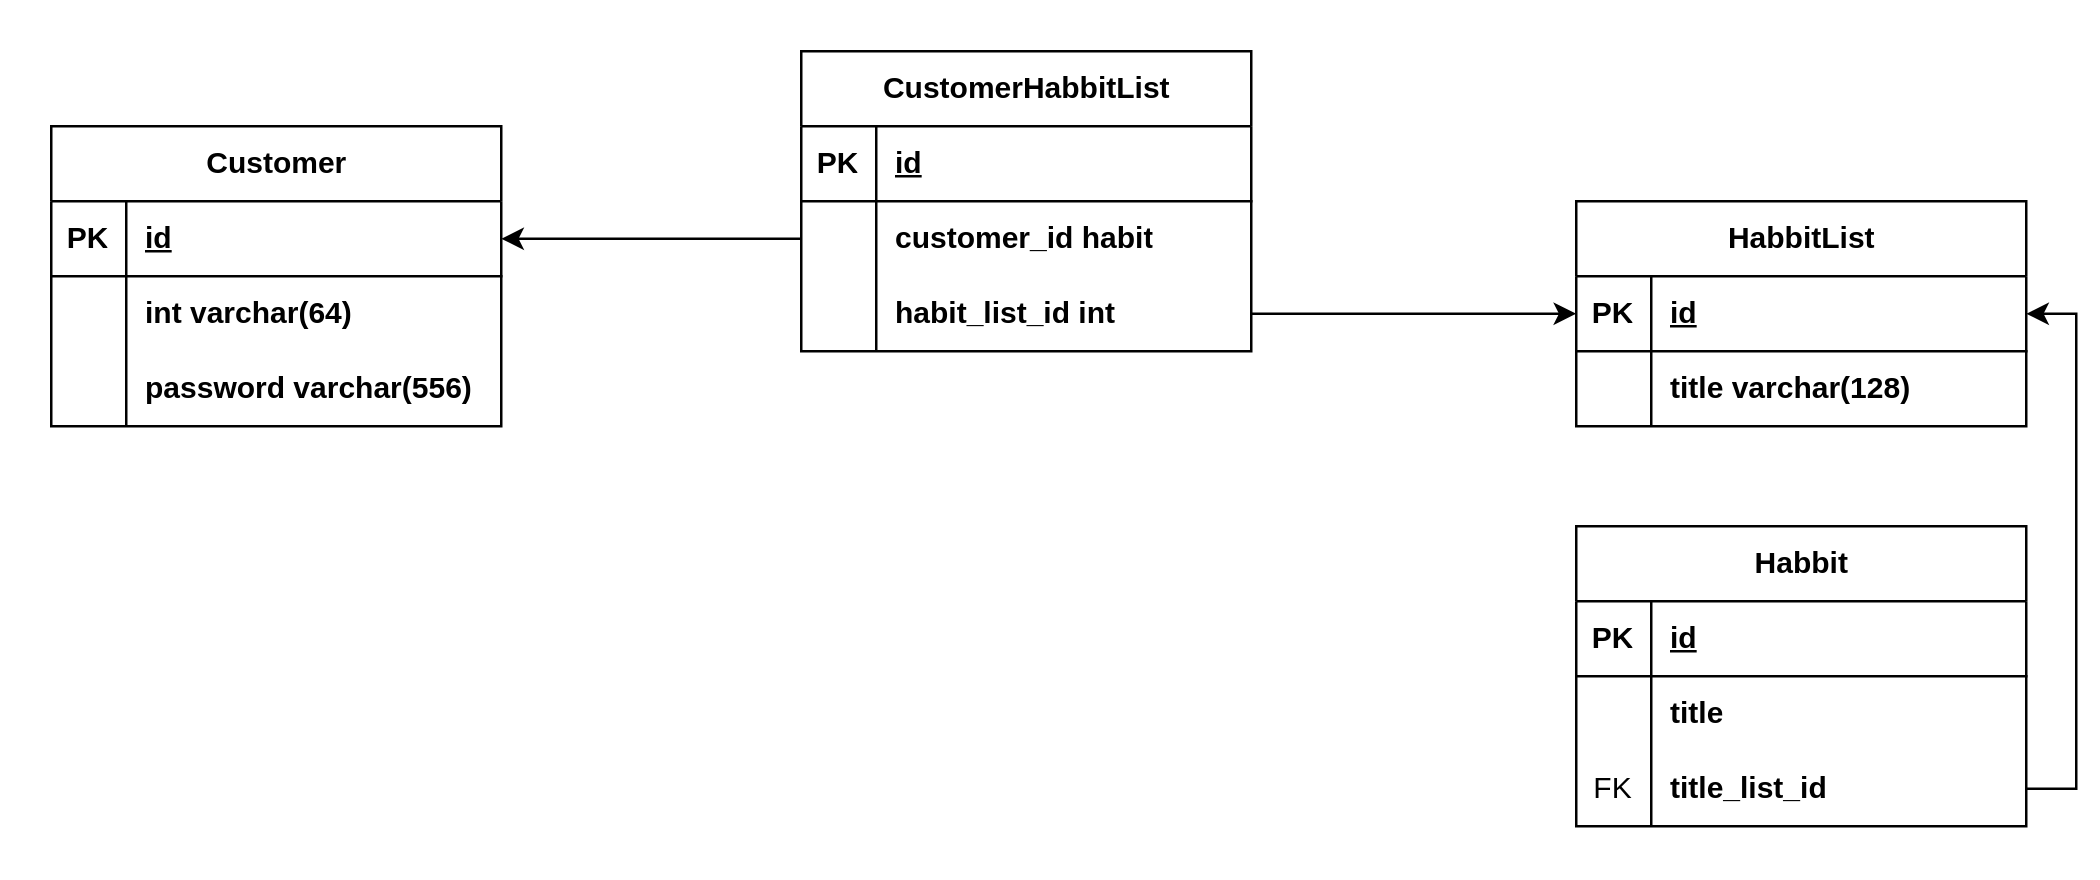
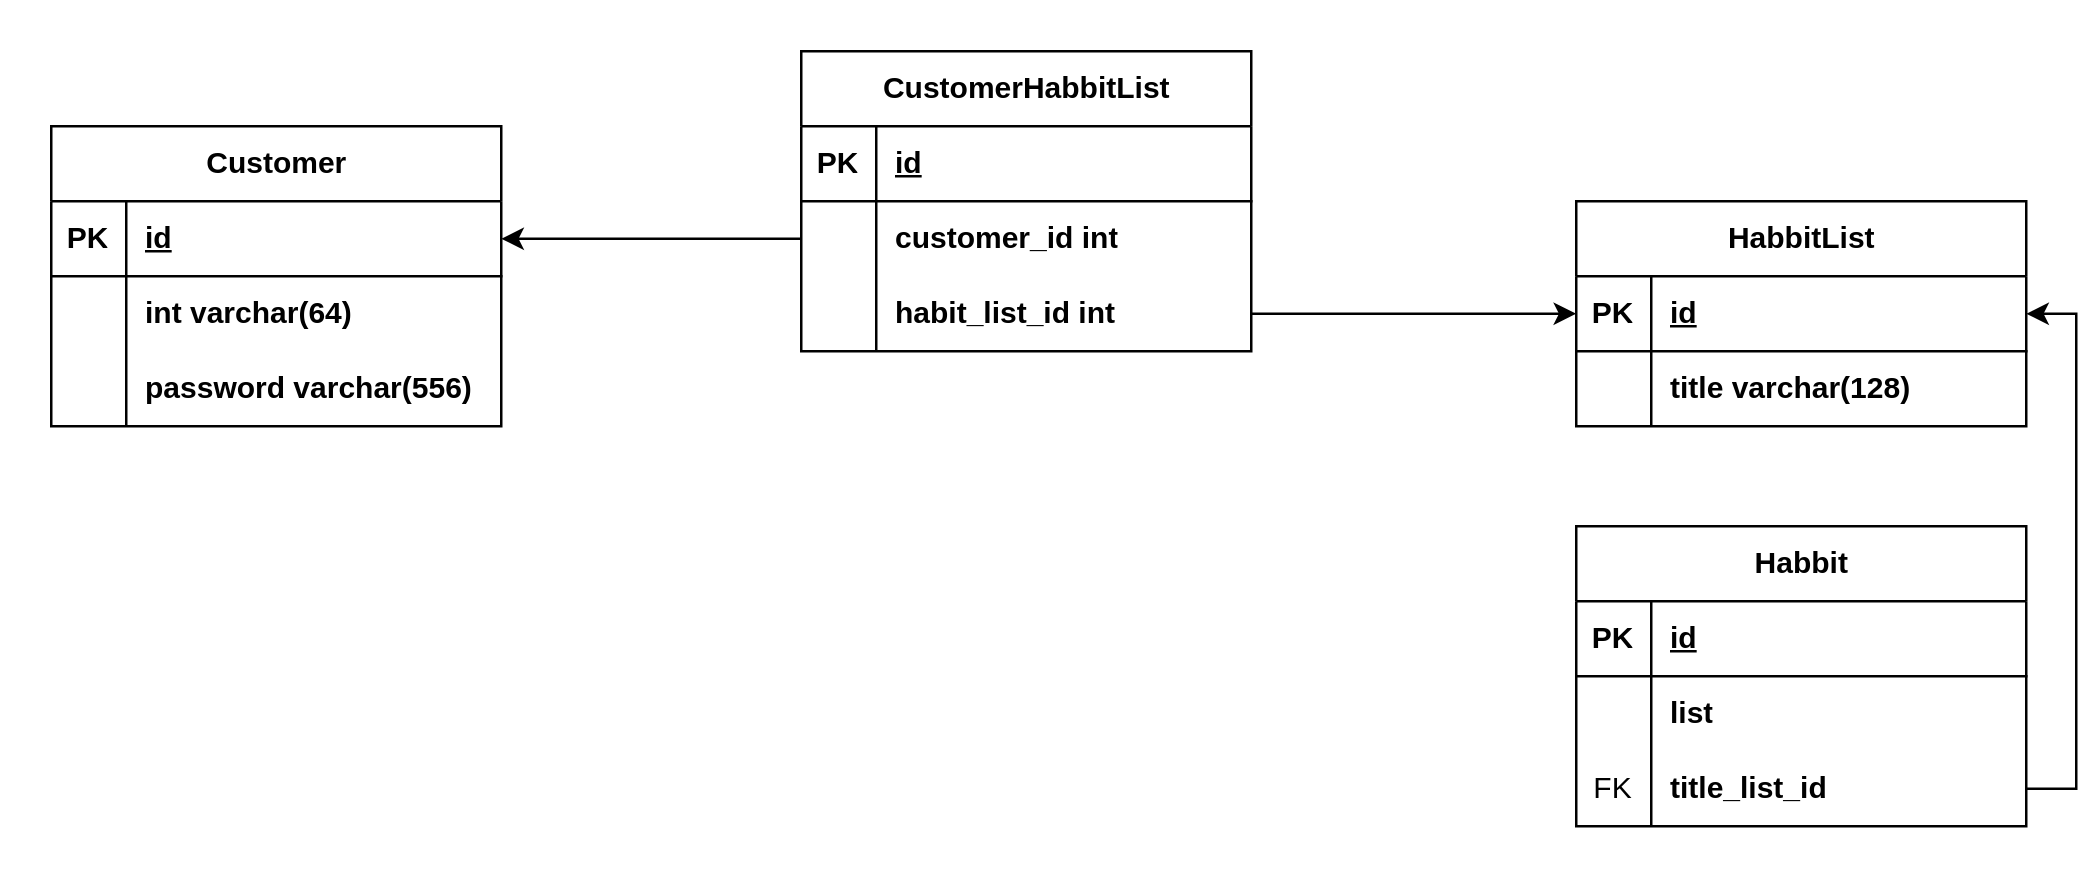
node "customer_id habit": label "customer_id habit" -> "customer_id int"
node "title": label "title" -> "list"
